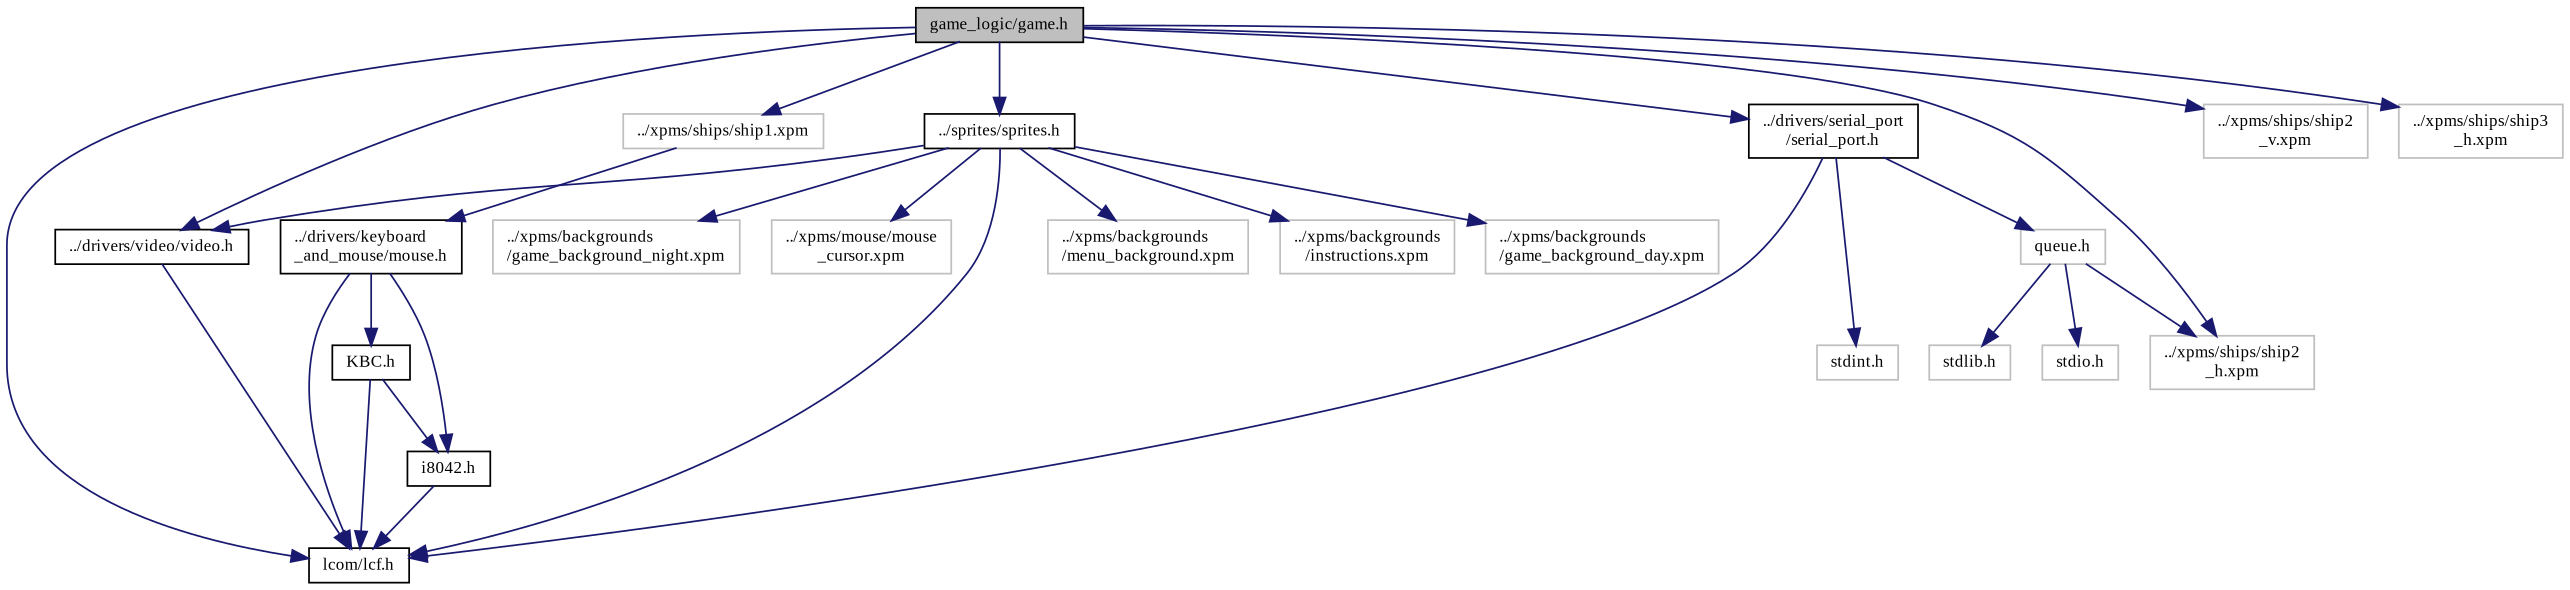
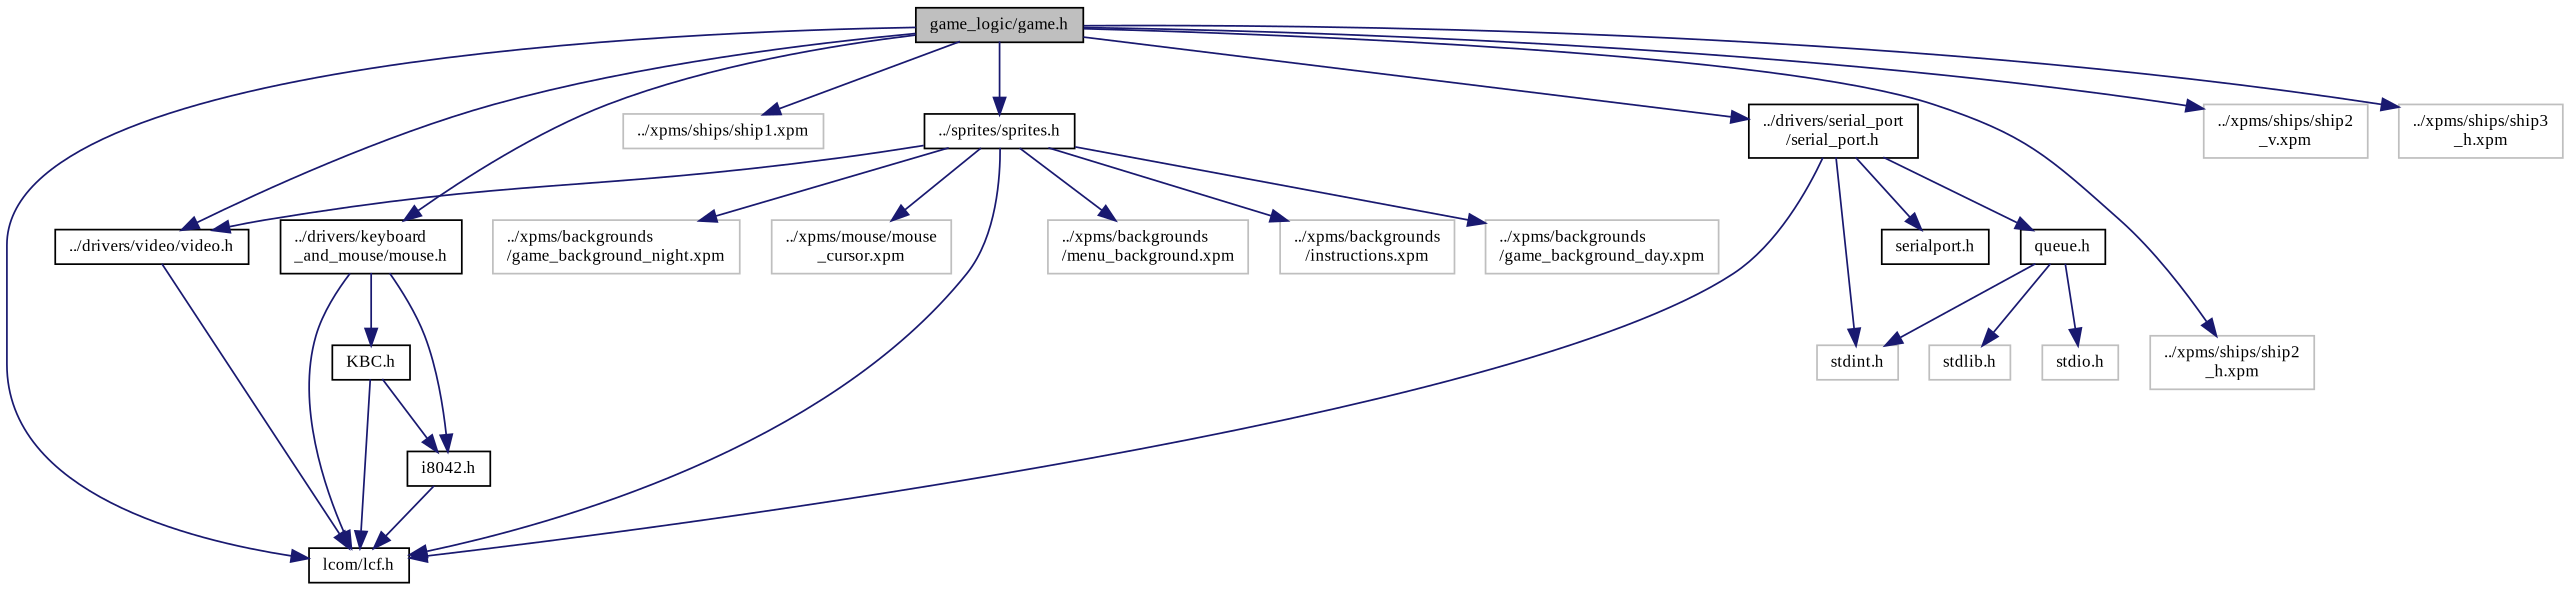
edge "../xpms/ships/ship1.xpm" -> "../drivers/keyboard _and_mouse/mouse.h": now "game_logic/game.h" -> "../drivers/keyboard _and_mouse/mouse.h"
node "serialport.h": added
node "queue.h": color grey75 -> black
edge "queue.h" -> "../xpms/ships/ship2 _h.xpm": now "queue.h" -> "stdint.h"
